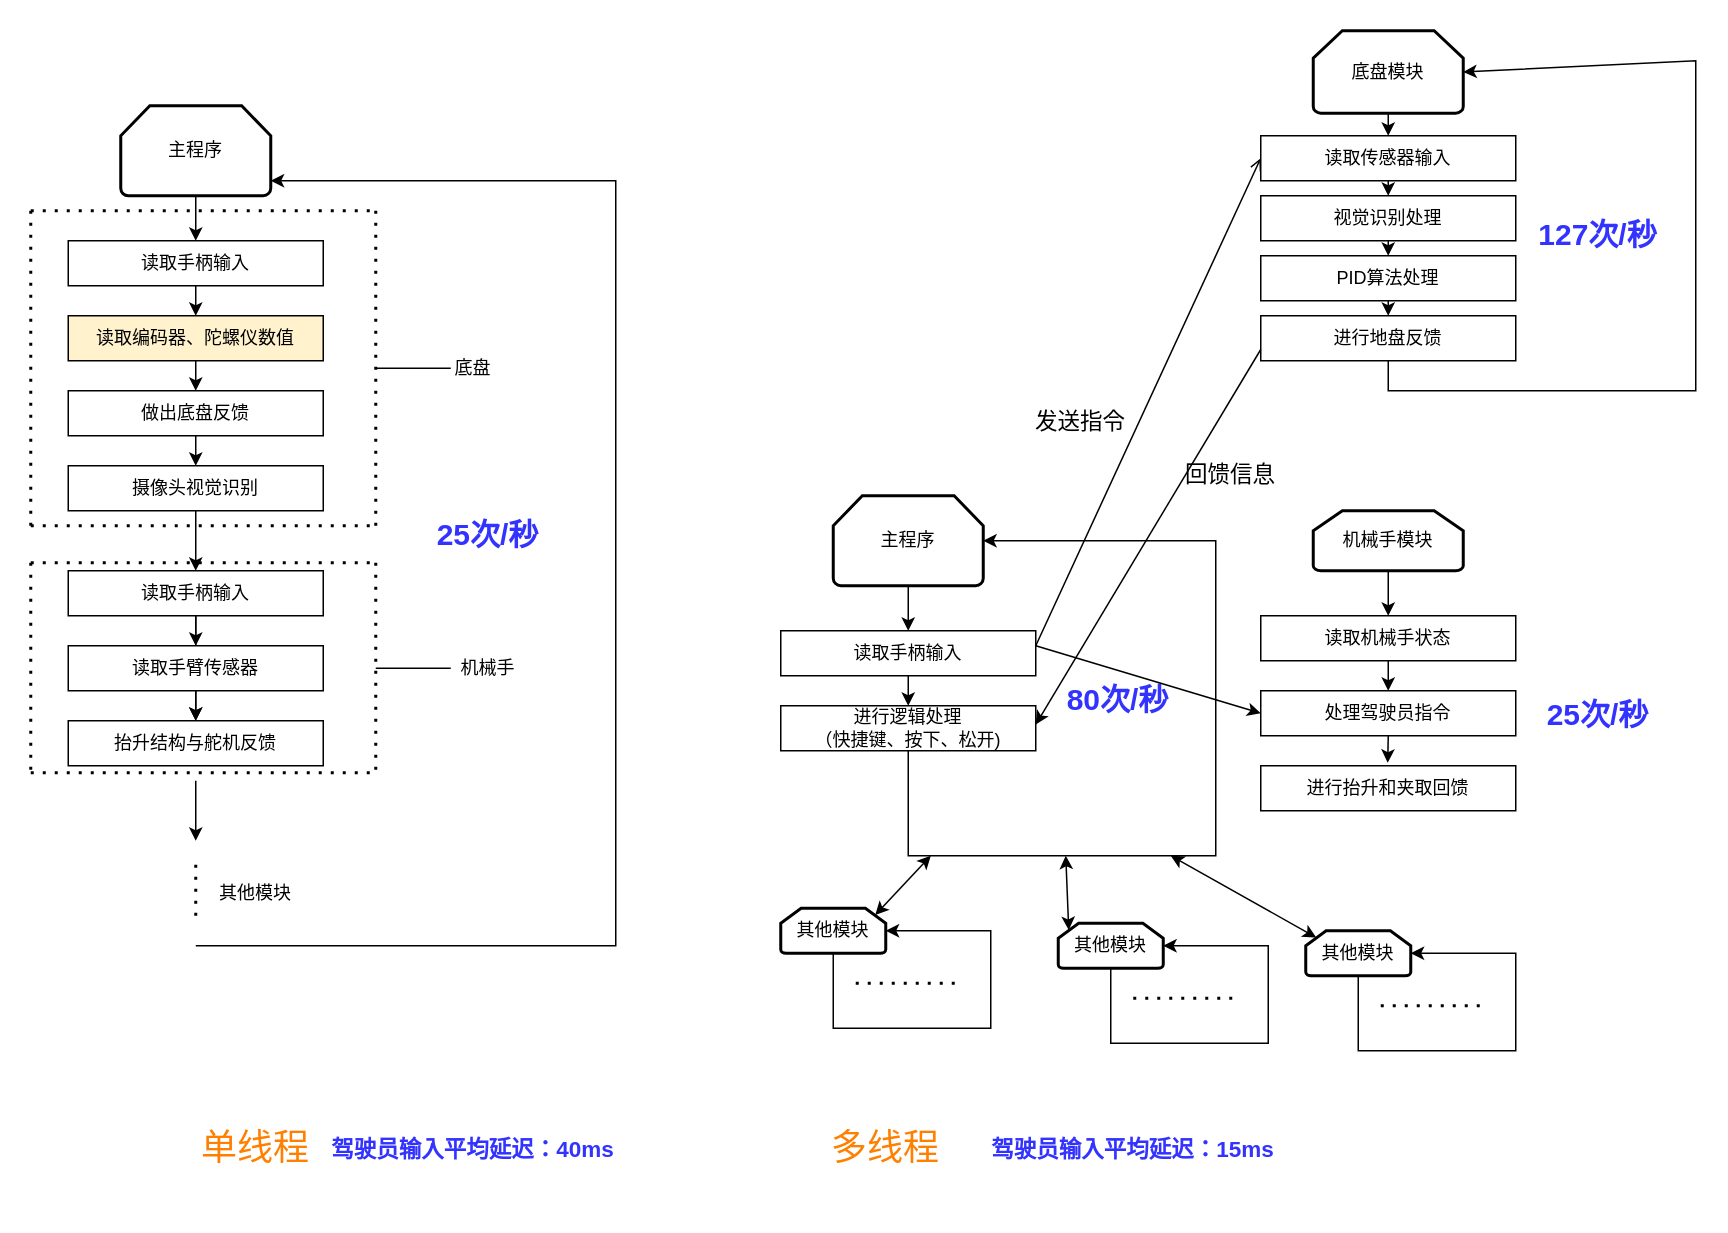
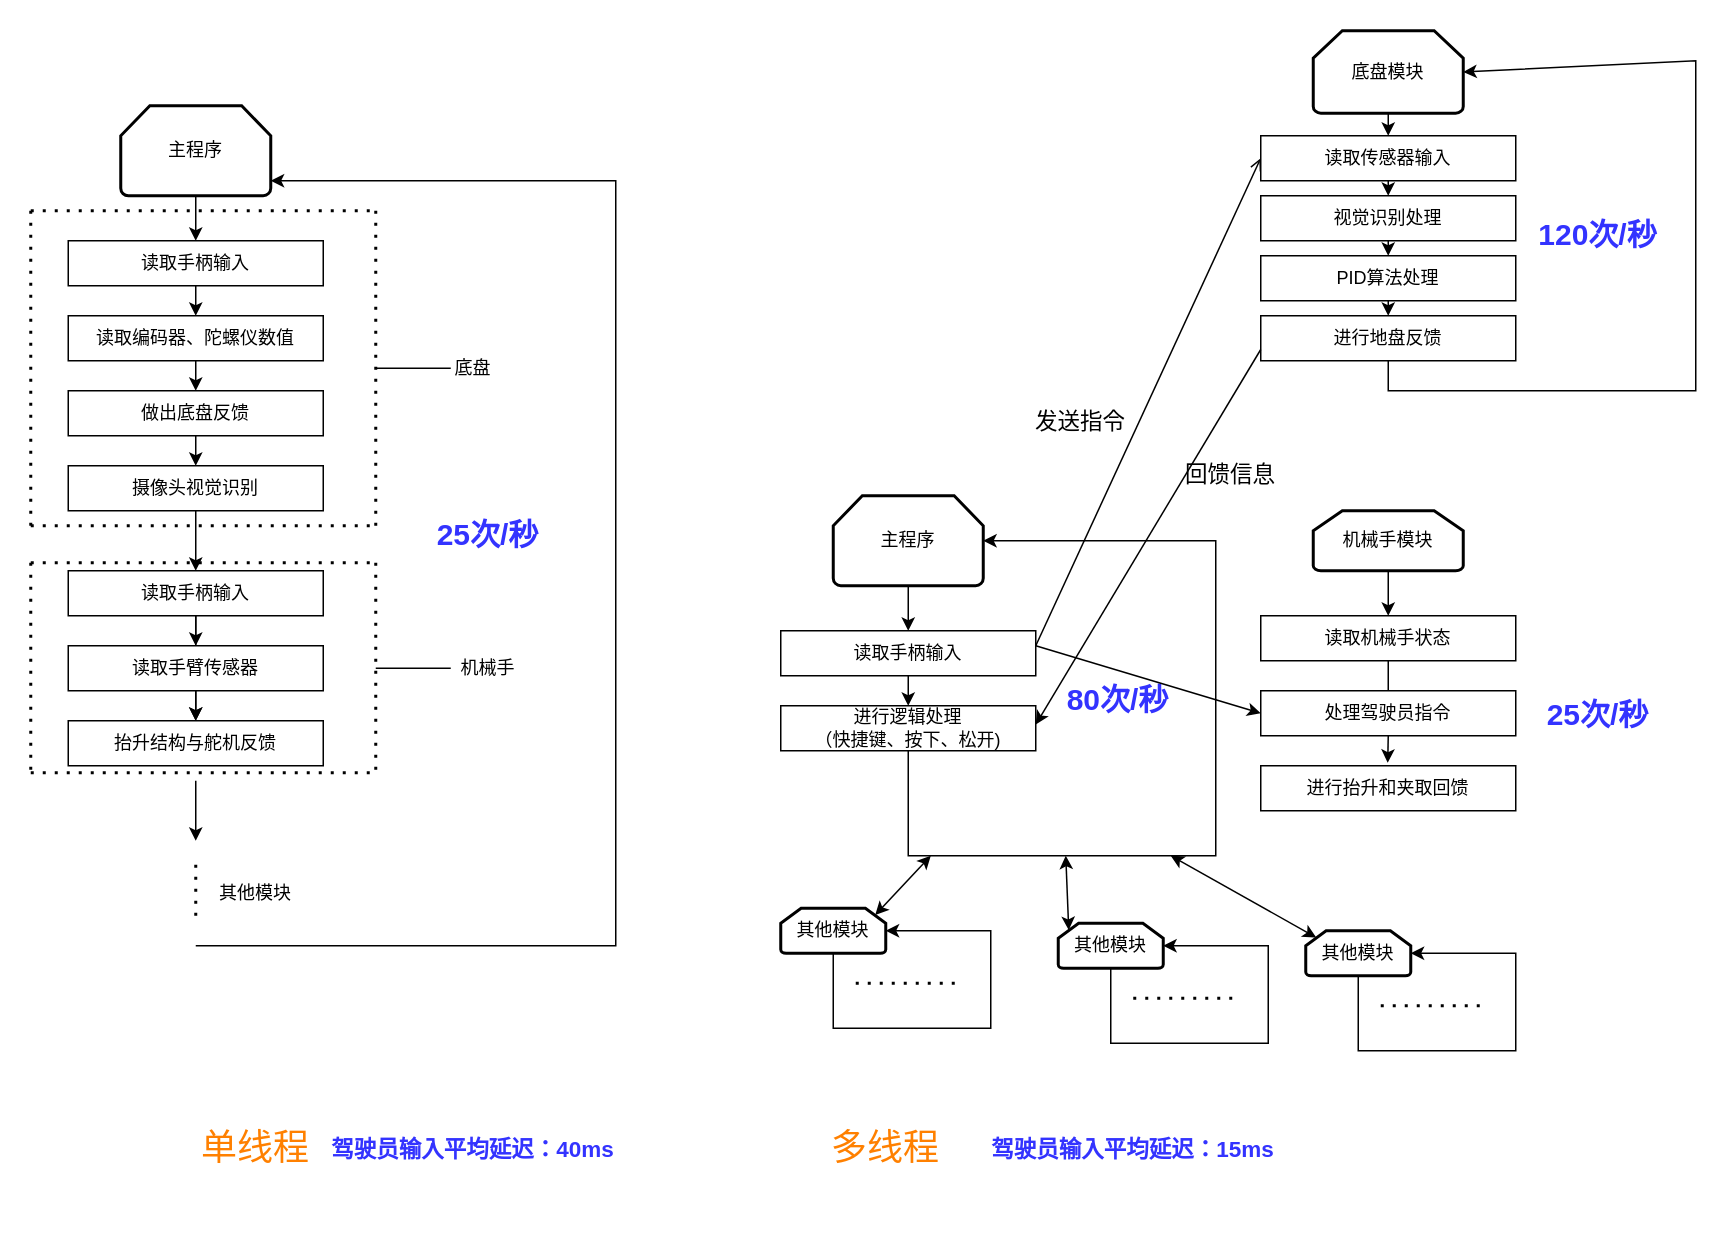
node "127次/秒": label "127次/秒" -> "120次/秒"
node "读取编码器、陀螺仪数值": fillcolor #fff2cc -> #ffffff
edge "读取机械手状态" -> "处理驾驶员指令": arrowhead classic -> none
